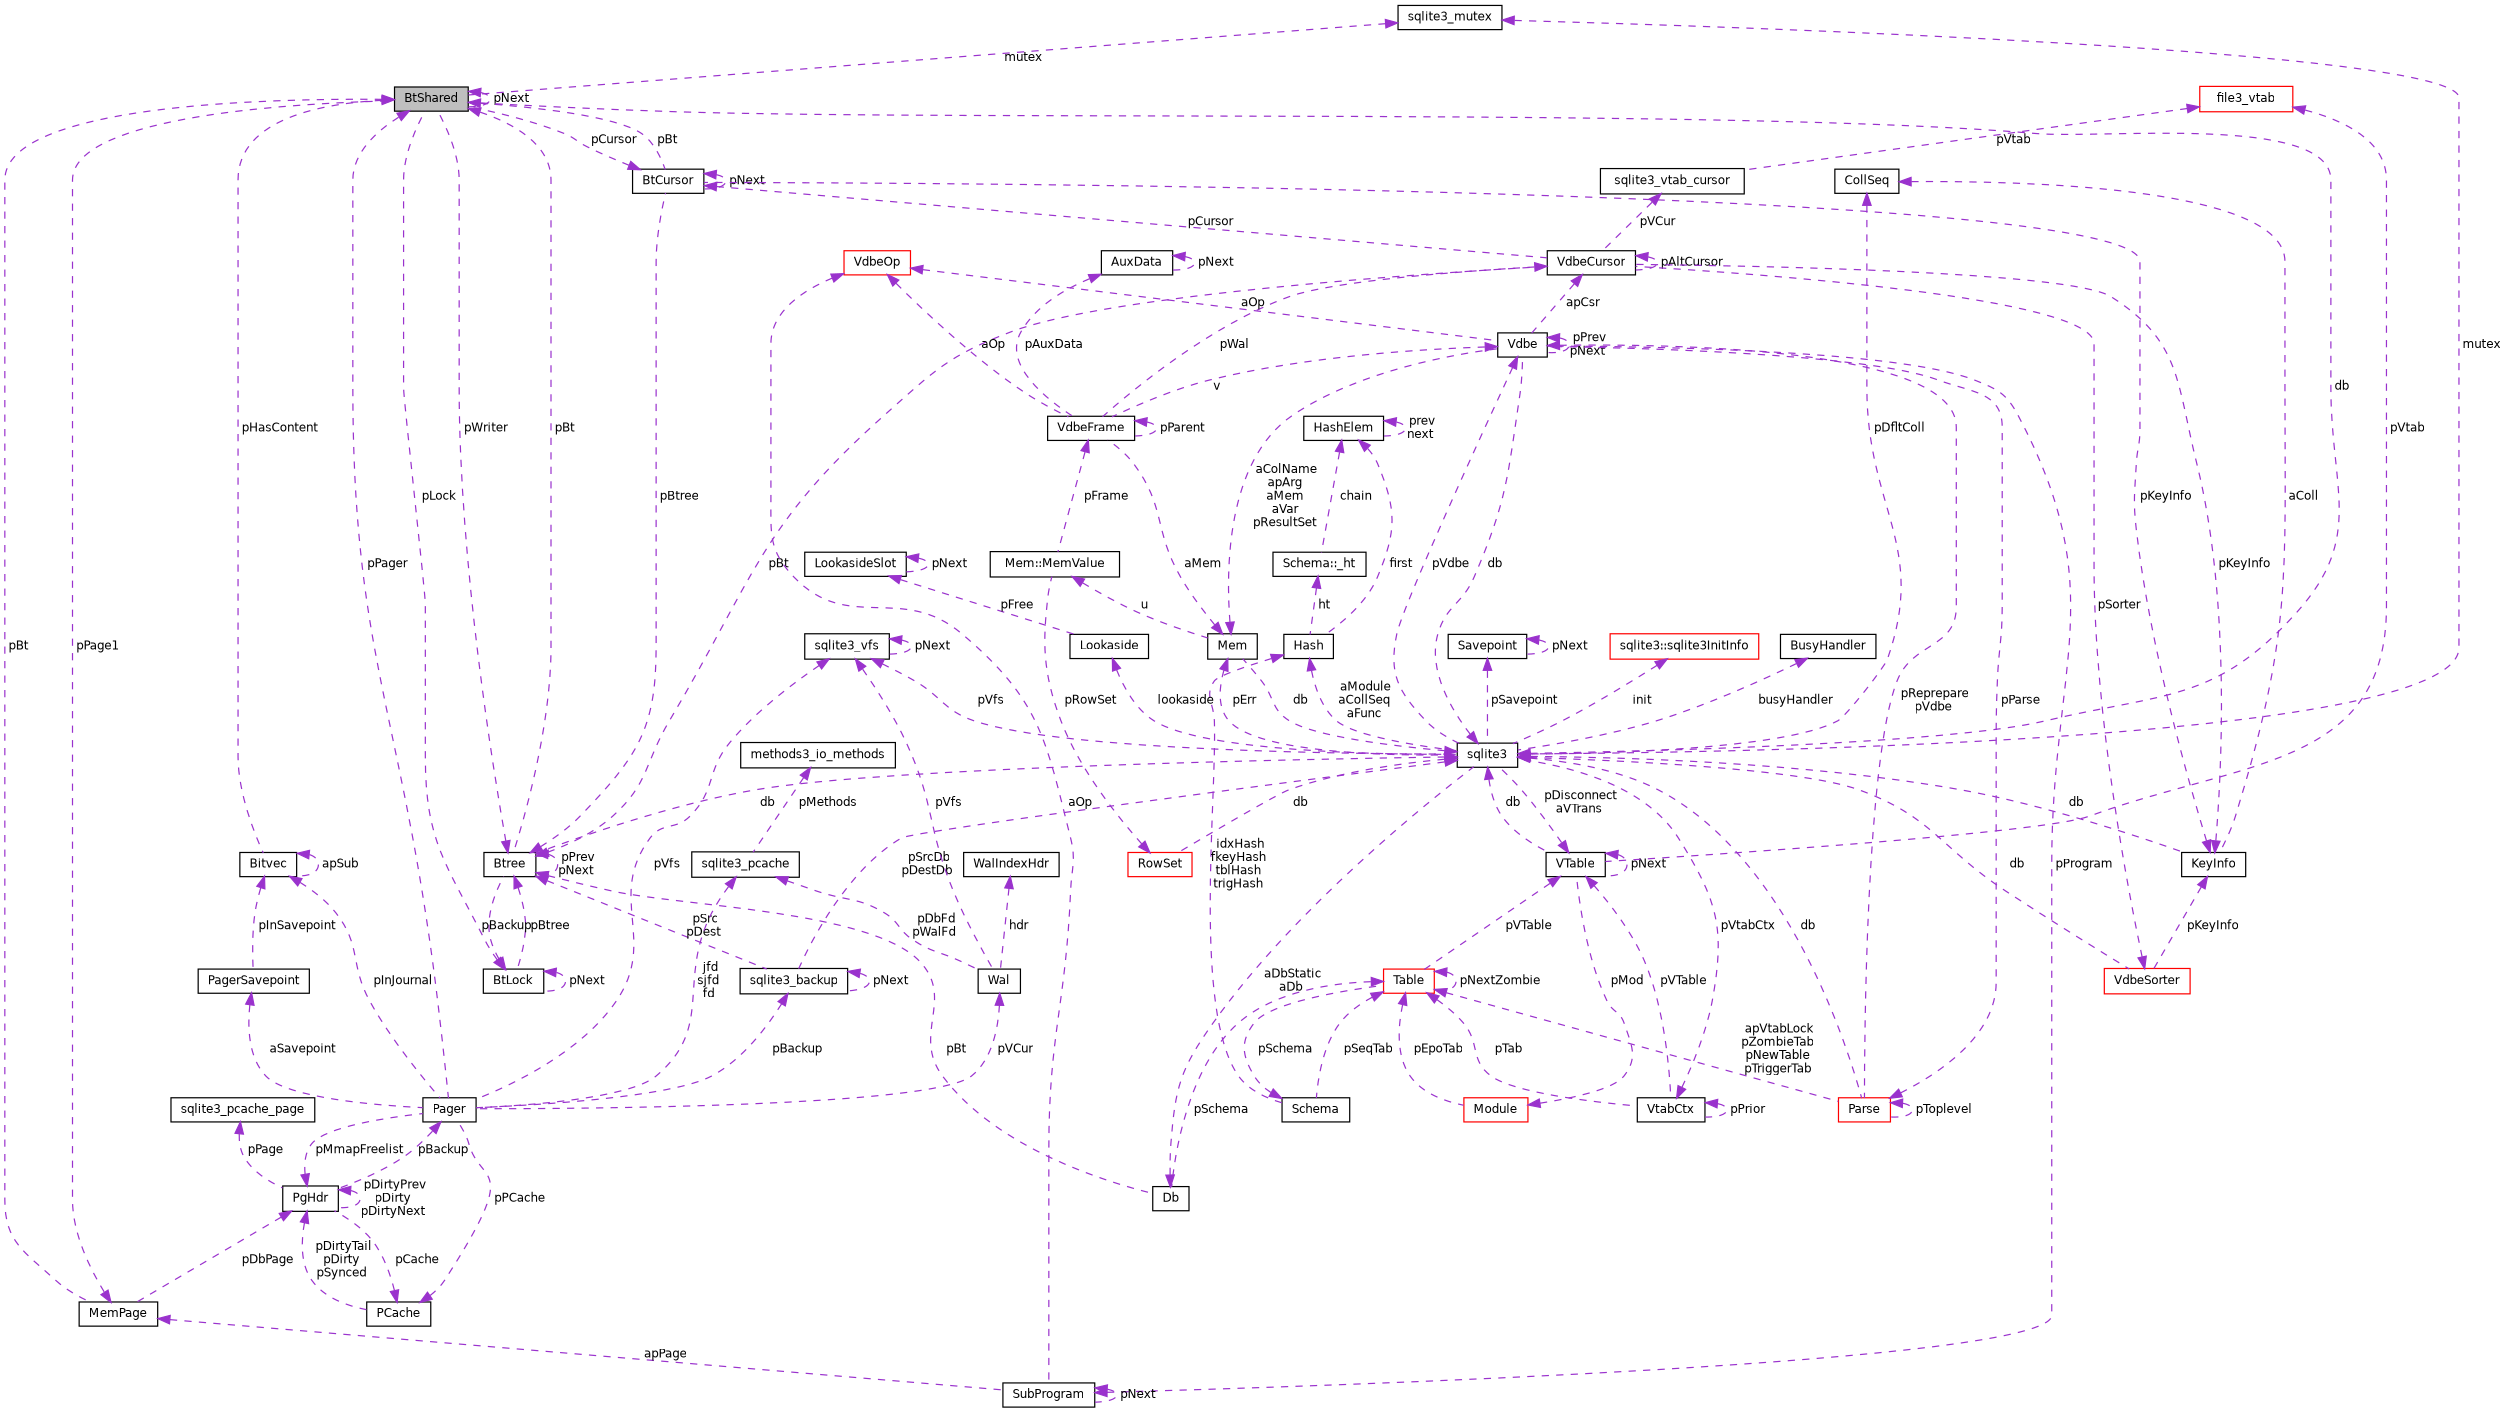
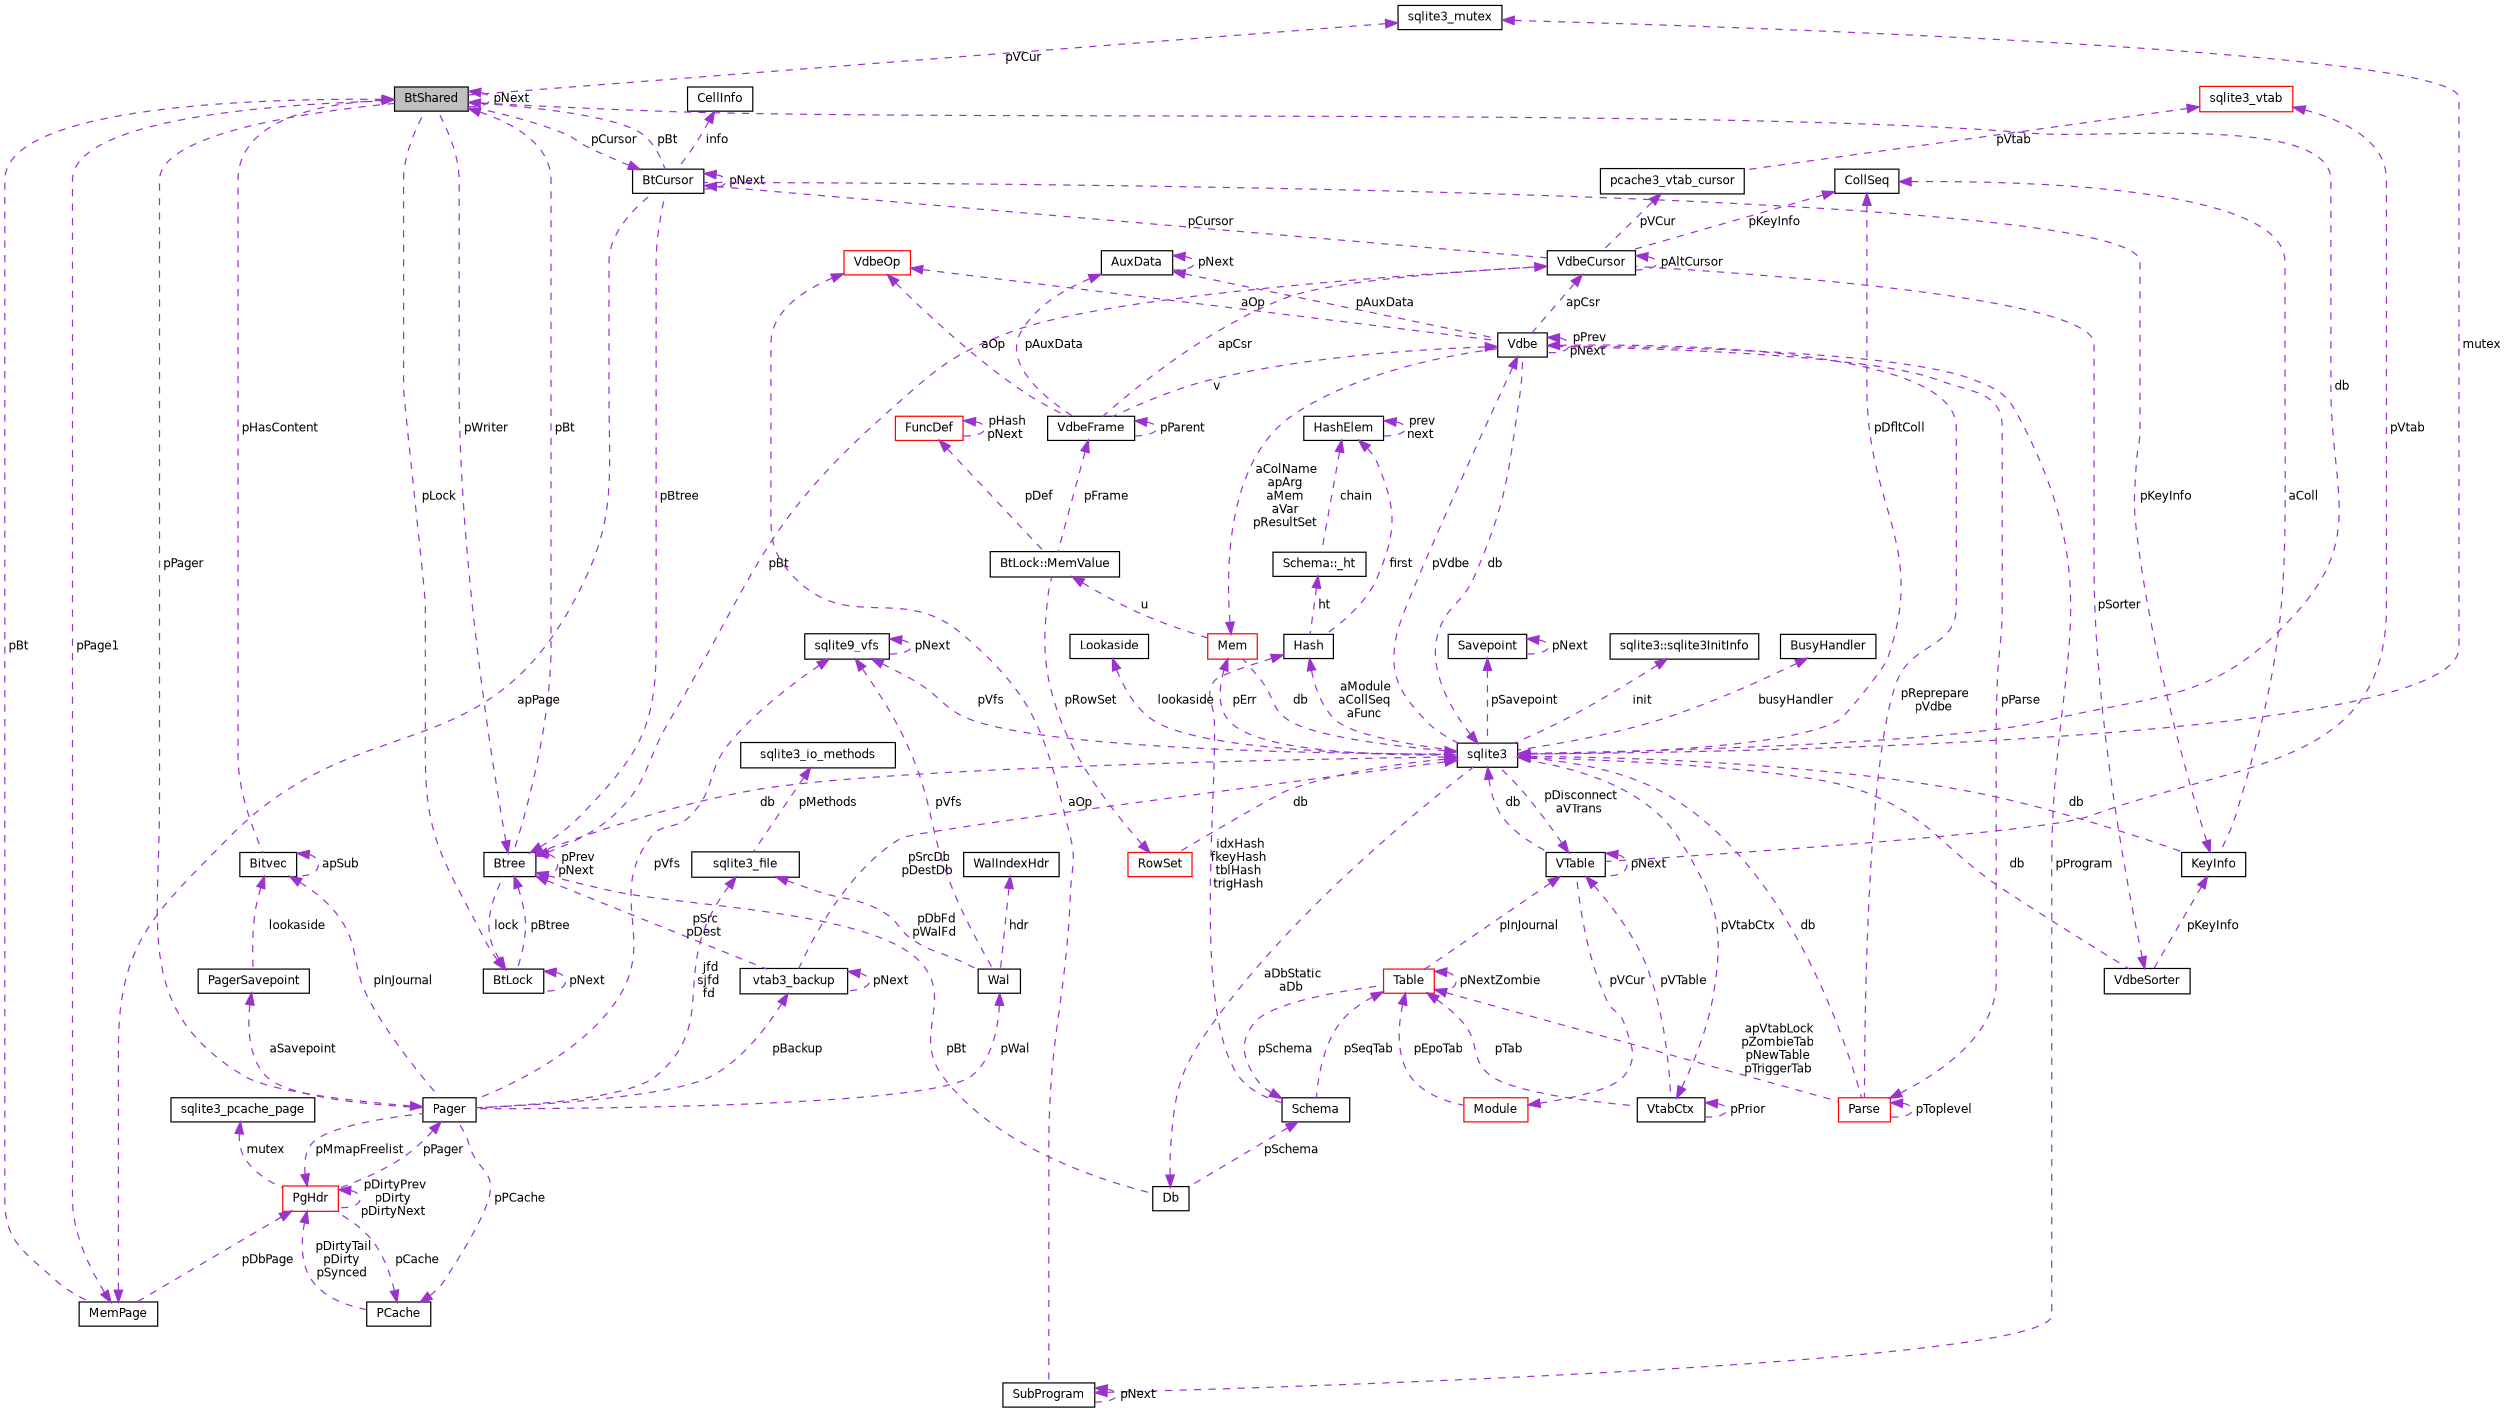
edge "BtShared" -> "sqlite3_mutex": label " mutex" -> " pVCur"
node "CellInfo": added
node "file3_vtab": label "file3_vtab" -> "sqlite3_vtab"
node "sqlite3_vtab_cursor": label "sqlite3_vtab_cursor" -> "pcache3_vtab_cursor"
edge "Vdbe" -> "AuxData": added, label "pAuxData"
edge "VdbeCursor" -> "KeyInfo": now "VdbeCursor" -> "CollSeq"
edge "VdbeFrame" -> "VdbeCursor": label " pWal" -> " apCsr"
node "FuncDef": added
edge "VdbeFrame" -> "Mem": removed, label "aMem"
node "LookasideSlot": removed
node "Mem::MemValue": label "Mem::MemValue" -> "BtLock::MemValue"
edge "Pager" -> "BtShared": reversed
node "sqlite3_vfs": label "sqlite3_vfs" -> "sqlite9_vfs"
node "Mem": color black -> red
node "sqlite3::sqlite3InitInfo": color red -> black
node "methods3_io_methods": label "methods3_io_methods" -> "sqlite3_io_methods"
node "sqlite3_pcache": label "sqlite3_pcache" -> "sqlite3_file"
edge "PagerSavepoint" -> "Bitvec": label " pInSavepoint" -> " lookaside"
edge "Btree" -> "BtLock": label " pBackup" -> " lock"
edge "Table" -> "VTable": label " pVTable" -> " pInJournal"
node "sqlite3_backup": label "sqlite3_backup" -> "vtab3_backup"
edge "VTable" -> "Module": label " pMod" -> " pVCur"
node "VdbeSorter": color red -> black
edge "Db" -> "Table": now "Db" -> "Schema"
edge "Pager" -> "Wal": label " pVCur" -> " pWal"
edge "PgHdr" -> "sqlite3_pcache_page": label " pPage" -> " mutex"
edge "PgHdr" -> "Pager": label " pBackup" -> " pPager"
node "PgHdr": color black -> red
edge "SubProgram" -> "MemPage": now "BtCursor" -> "MemPage"
